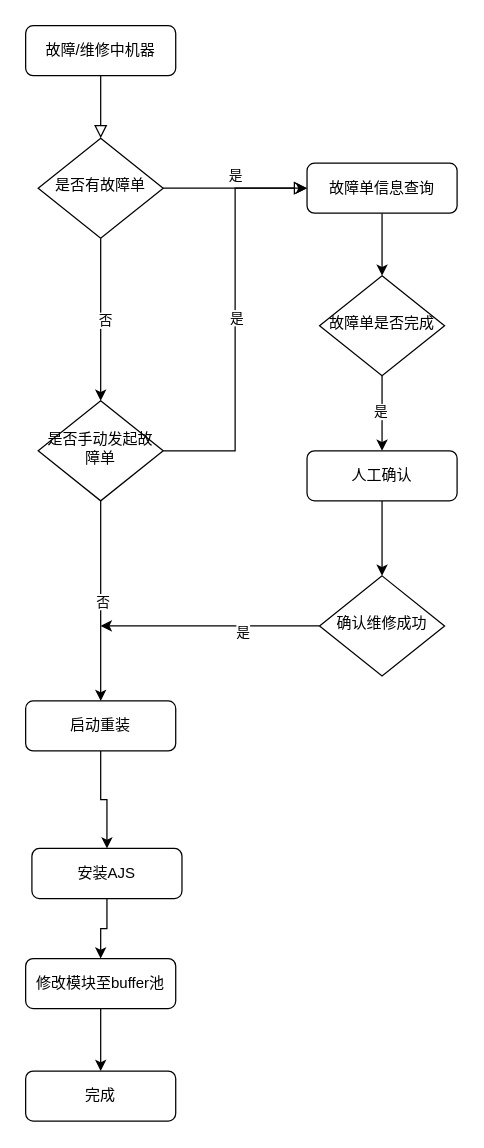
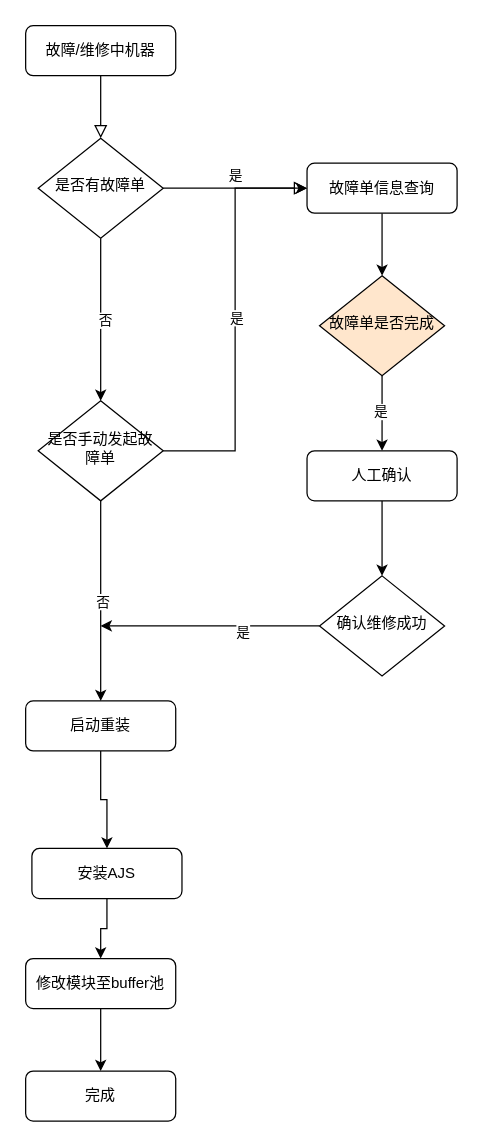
node "故障单是否完成": fillcolor #ffffff -> #ffe6cc
